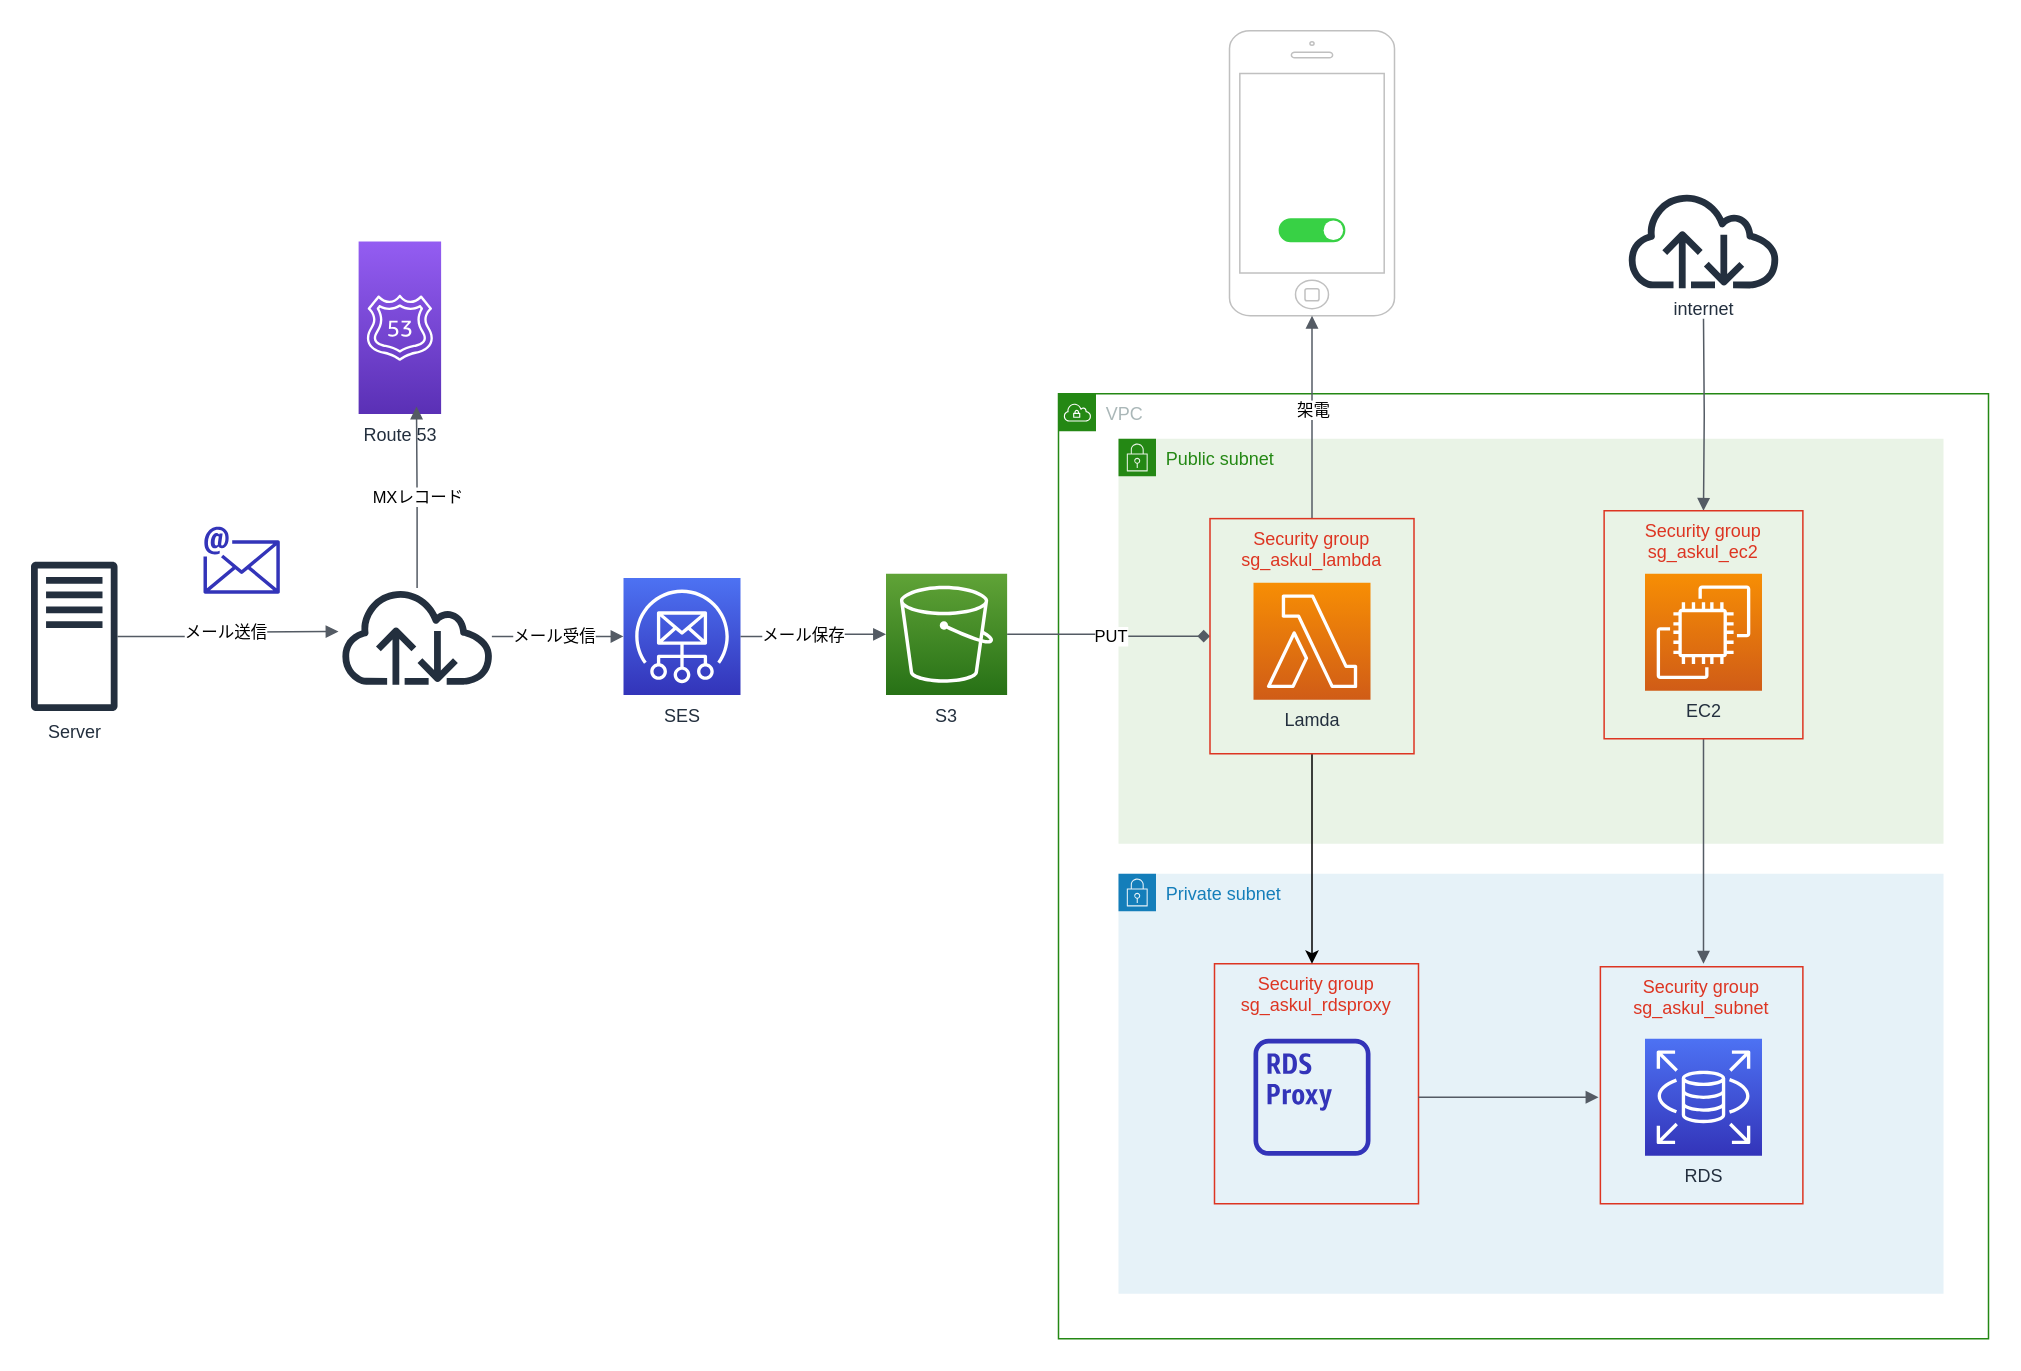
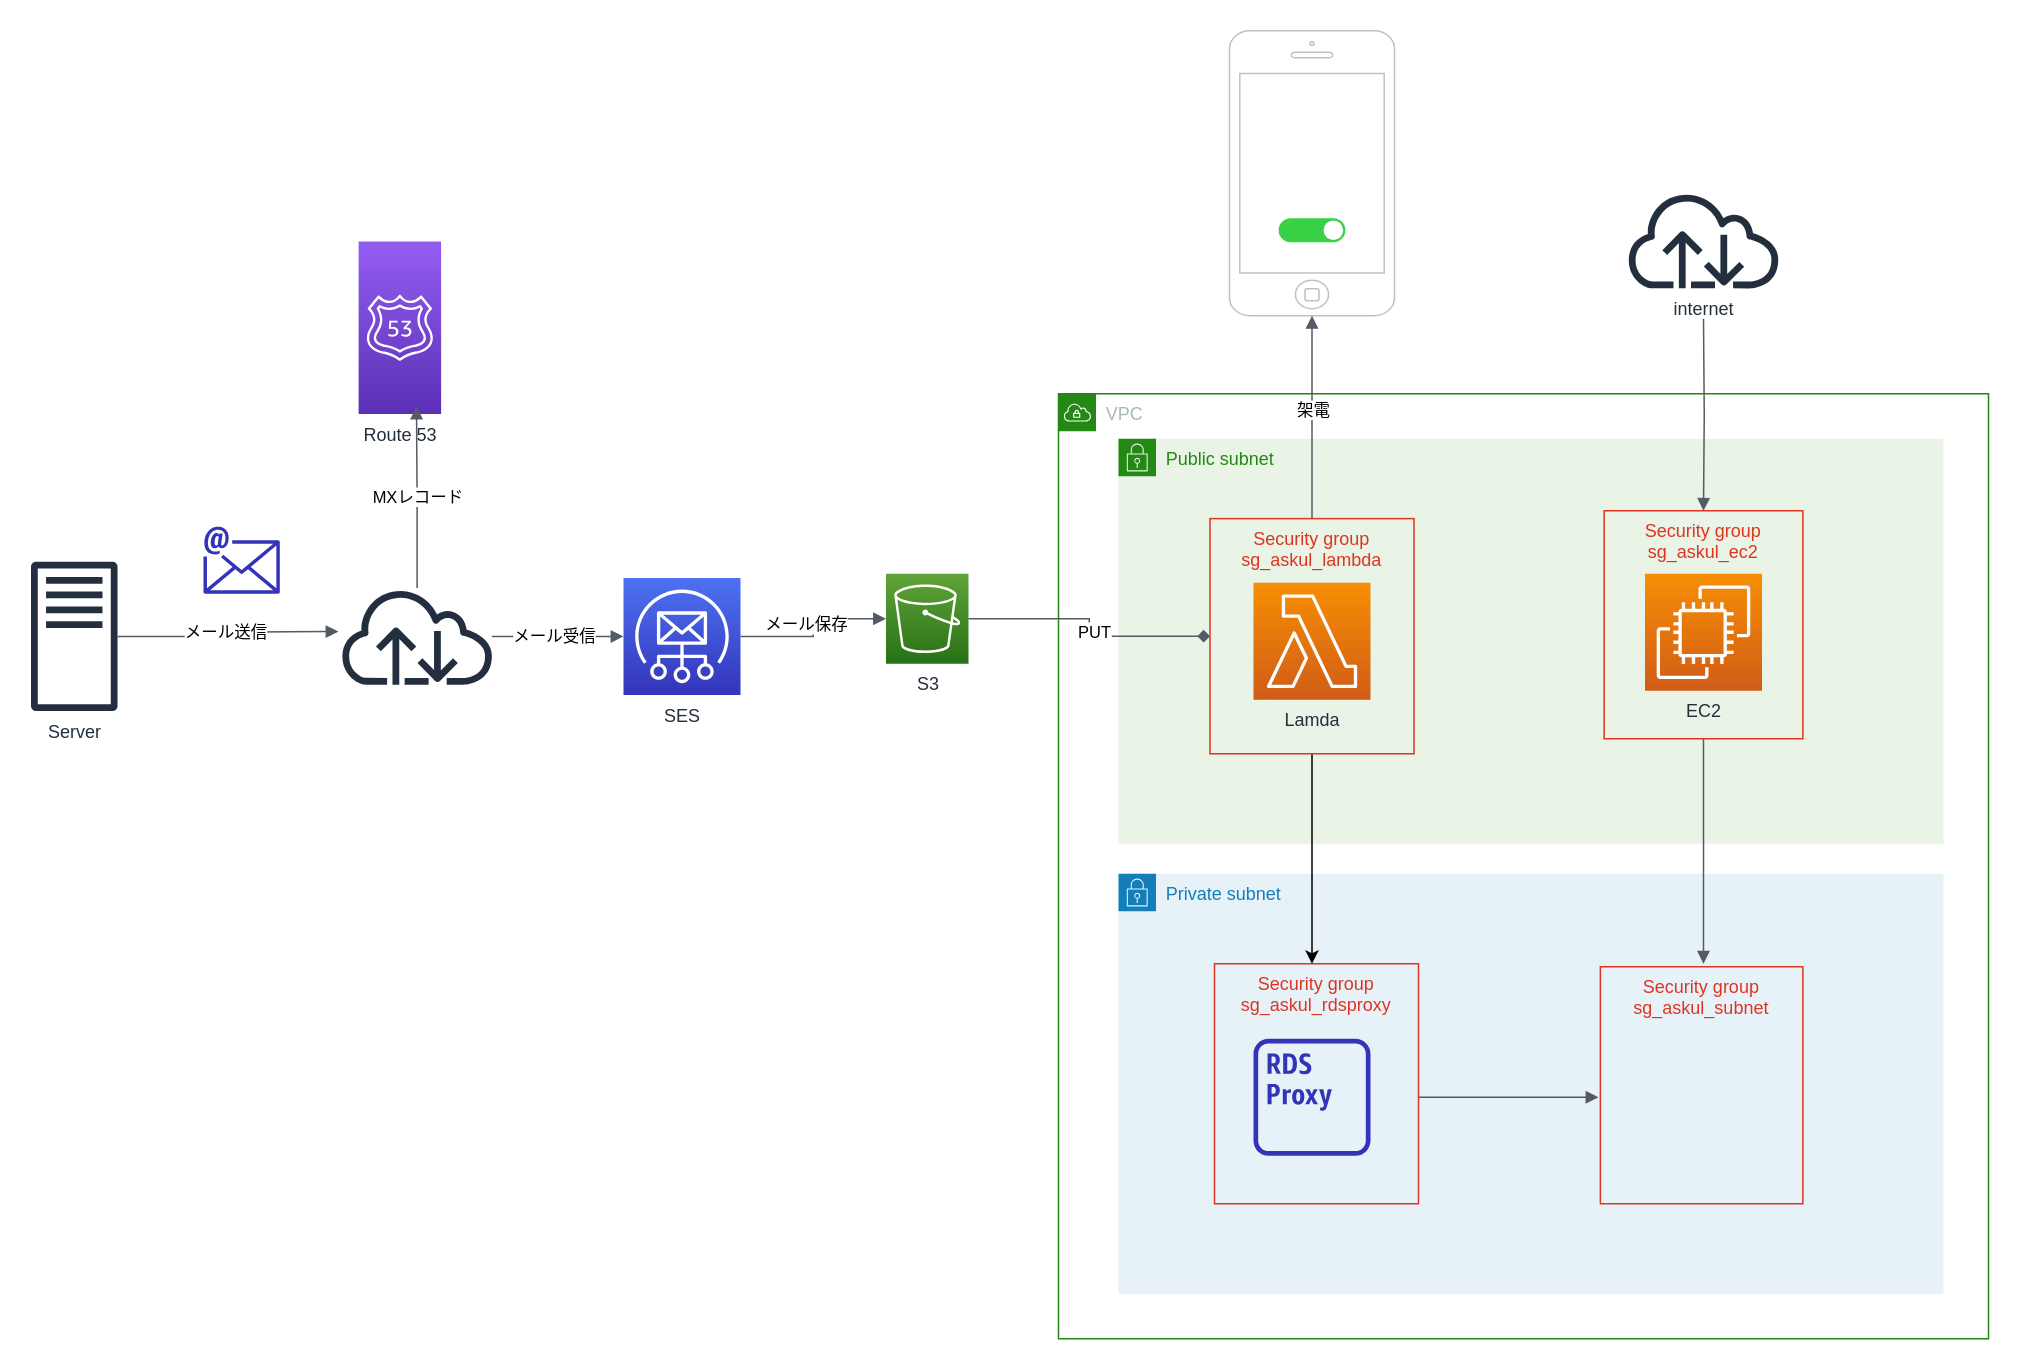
node "S3": size 121x121 -> 83x90
node "RDS": removed
